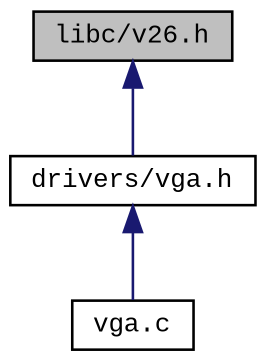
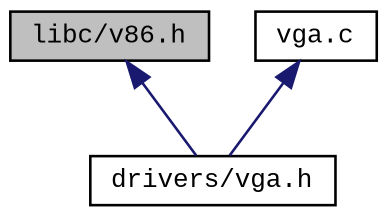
node "libc/v26.h": label "libc/v26.h" -> "libc/v86.h"
edge "vga.c" -> "drivers/vga.h": reversed
